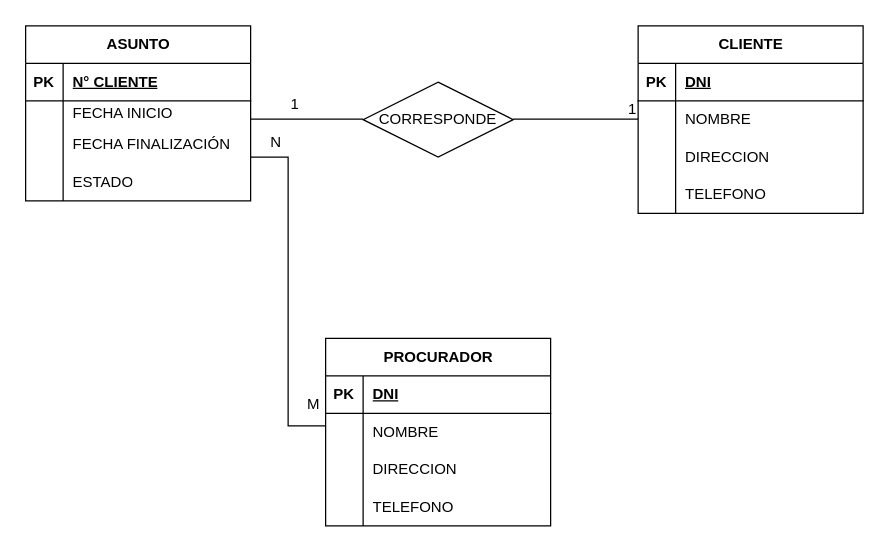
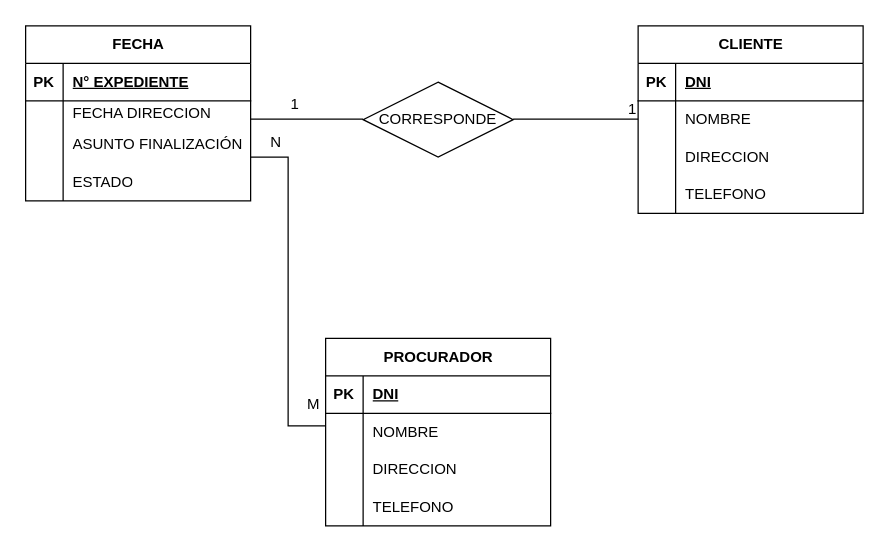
node "ASUNTO": label "ASUNTO" -> "FECHA"
node "N° CLIENTE": label "N° CLIENTE" -> "N° EXPEDIENTE"
node "FECHA INICIO": label "FECHA INICIO" -> "FECHA DIRECCION"
node "FECHA FINALIZACIÓN": label "FECHA FINALIZACIÓN" -> "ASUNTO FINALIZACIÓN"
